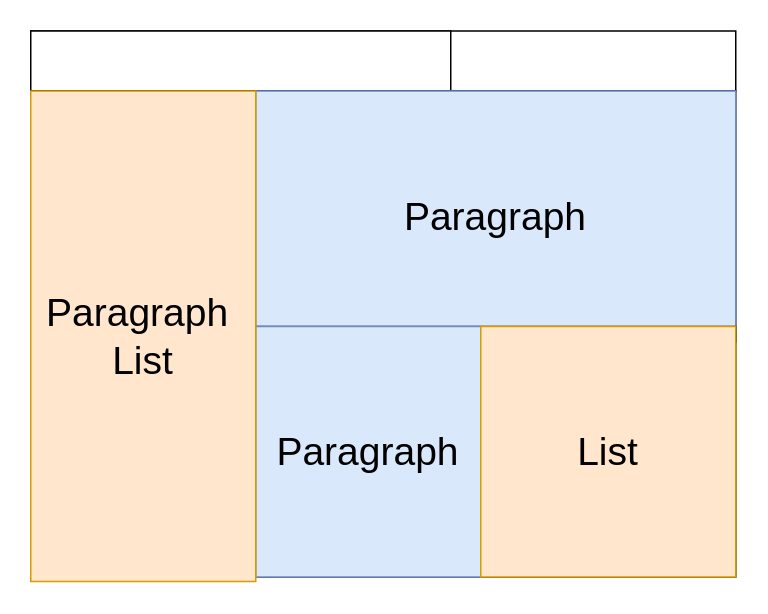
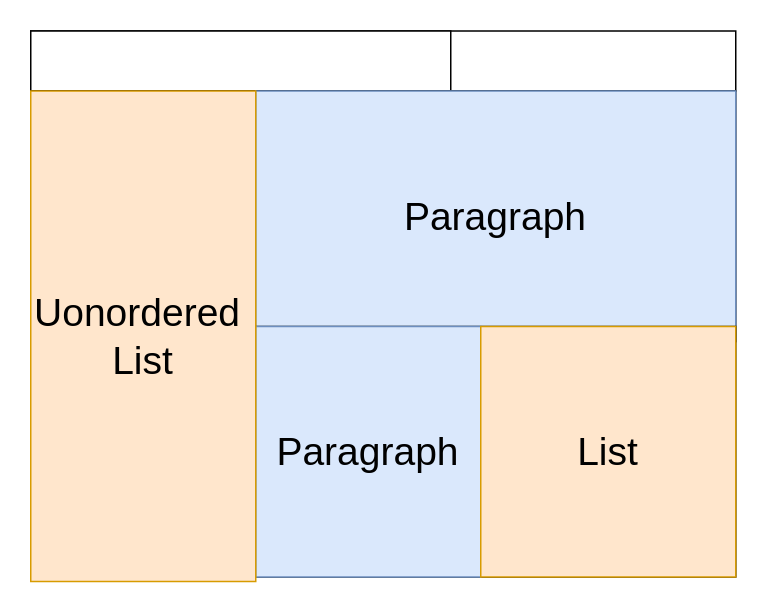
node "Paragraph List": label "Paragraph List" -> "Uonordered List"
